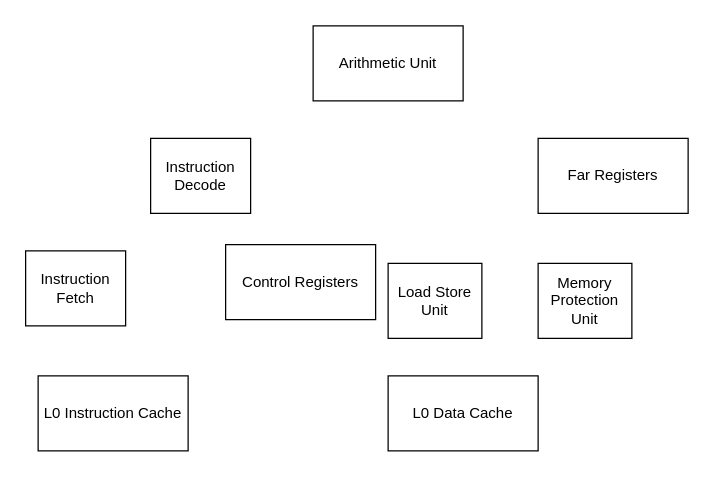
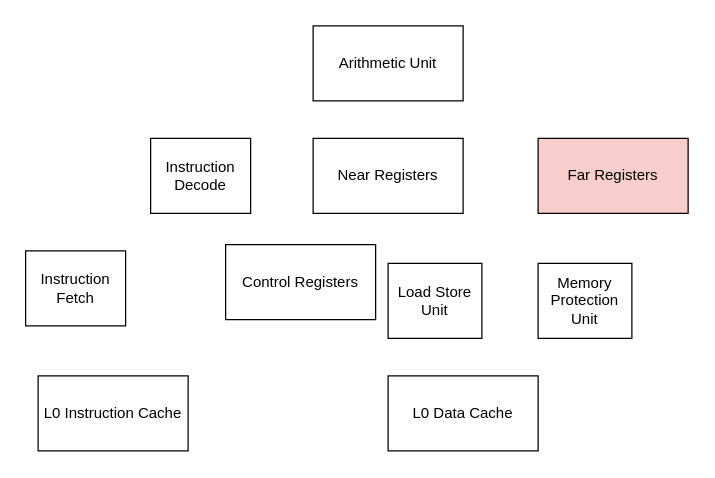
node "Near Registers": added
node "Far Registers": fillcolor #ffffff -> #f8cecc
